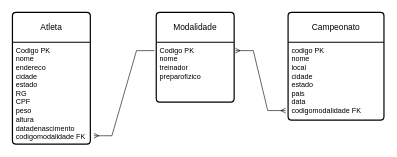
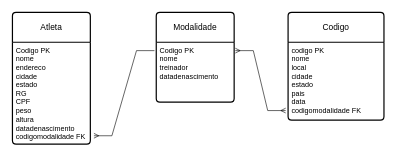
node "Campeonato": label "Campeonato" -> "Codigo"
node "Codigo PK nome treinador preparofizico": label "Codigo PK nome treinador preparofizico" -> "Codigo PK nome treinador datadenascimento"
